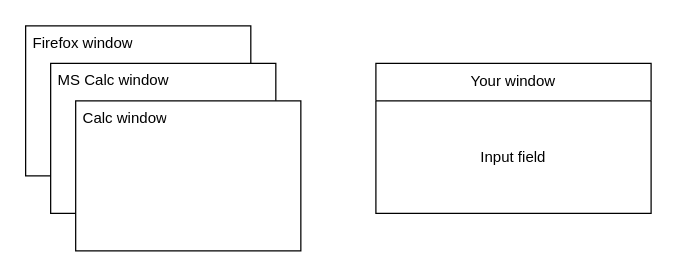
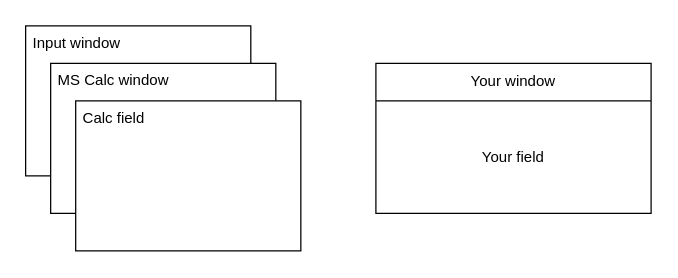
node "Firefox window": label "Firefox window" -> "Input window"
node "Calc window": label "Calc window" -> "Calc field"
node "Input field": label "Input field" -> "Your field"
